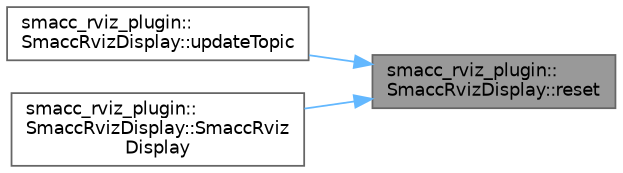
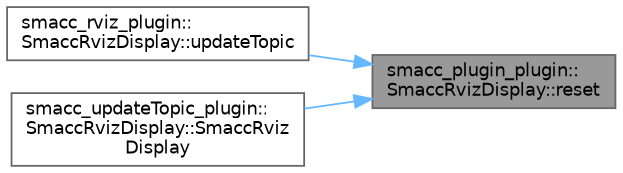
node "smacc_rviz_plugin:: SmaccRvizDisplay::reset": label "smacc_rviz_plugin:: SmaccRvizDisplay::reset" -> "smacc_plugin_plugin:: SmaccRvizDisplay::reset"
node "smacc_rviz_plugin:: SmaccRvizDisplay::SmaccRviz Display": label "smacc_rviz_plugin:: SmaccRvizDisplay::SmaccRviz Display" -> "smacc_updateTopic_plugin:: SmaccRvizDisplay::SmaccRviz Display"
